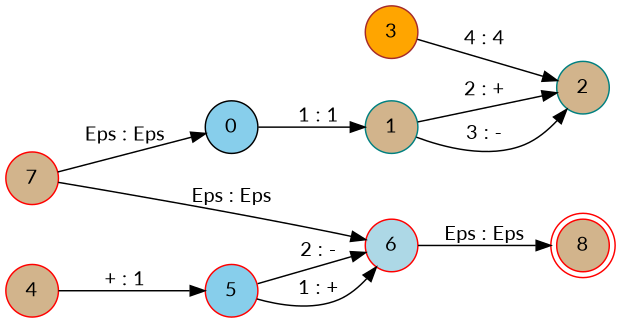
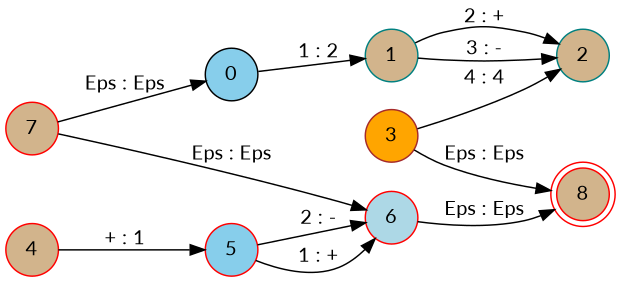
edge "0" -> "1": label "1 : 1" -> "1 : 2"
edge "3" -> "8": added, label "Eps : Eps"
